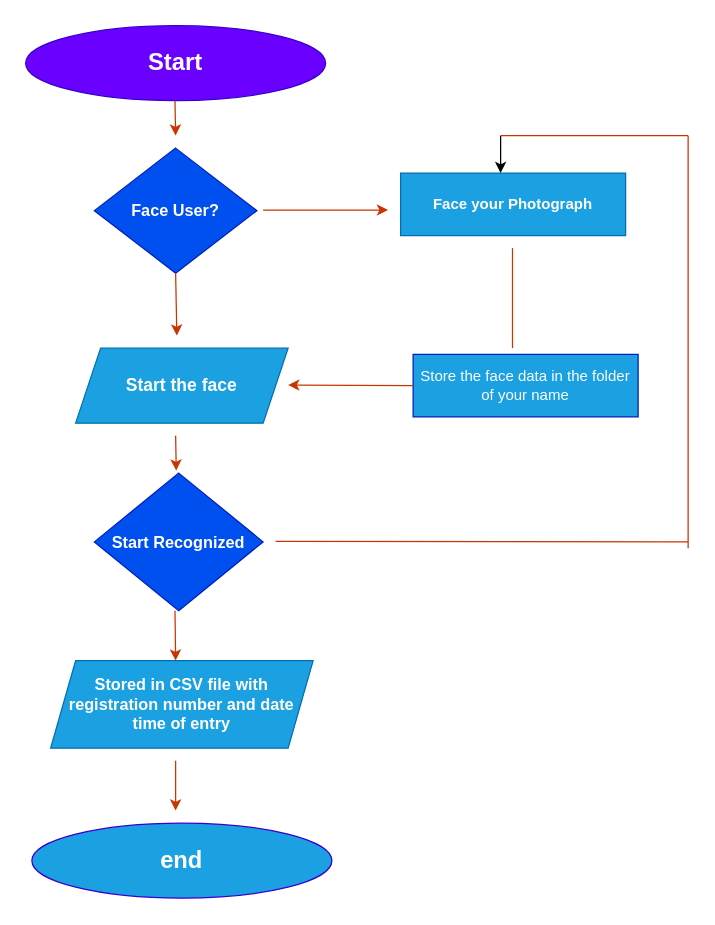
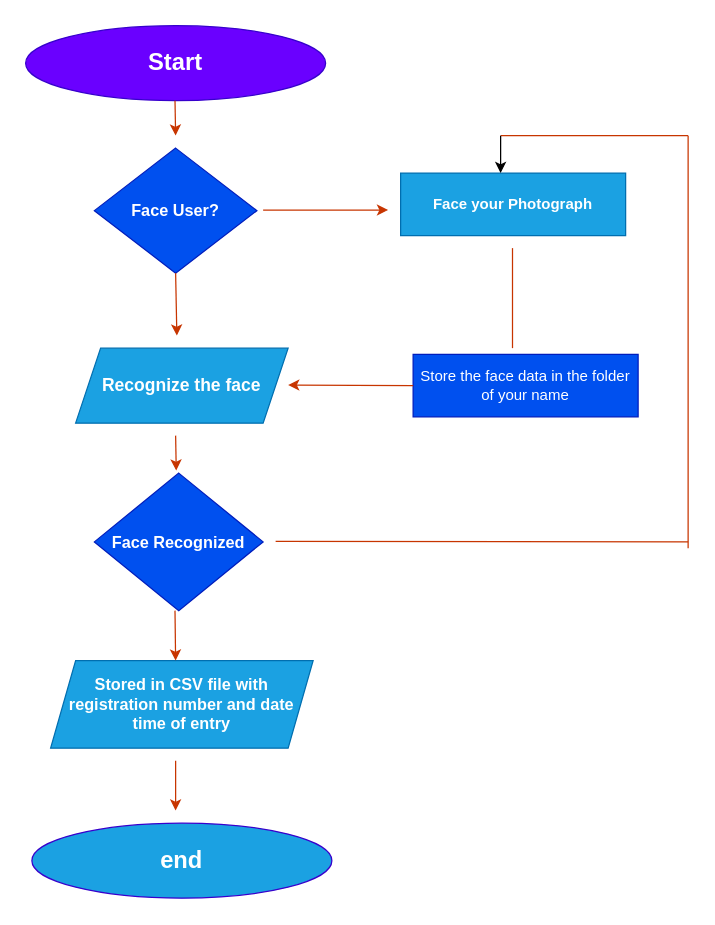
node "Start the face": label "Start the face" -> "Recognize the face"
node "Store the face data in the folder of your name": fillcolor #1ba1e2 -> #0050ef
node "Start Recognized": label "Start Recognized" -> "Face Recognized"
